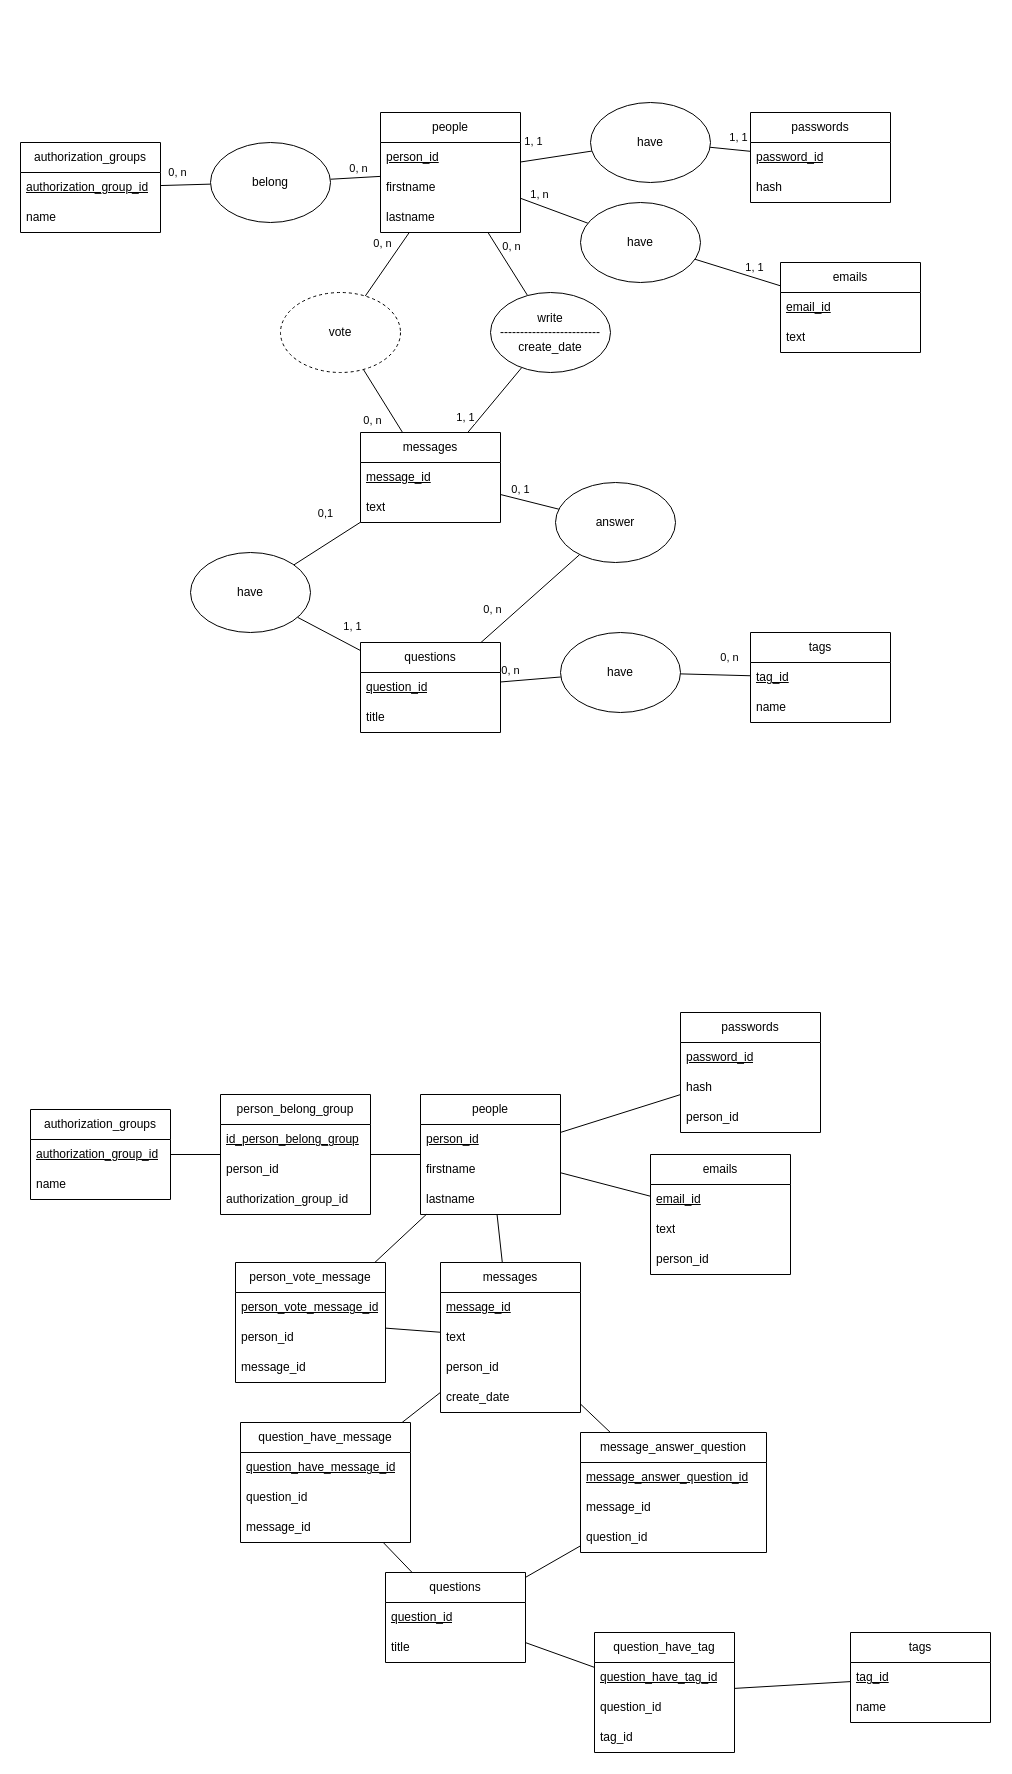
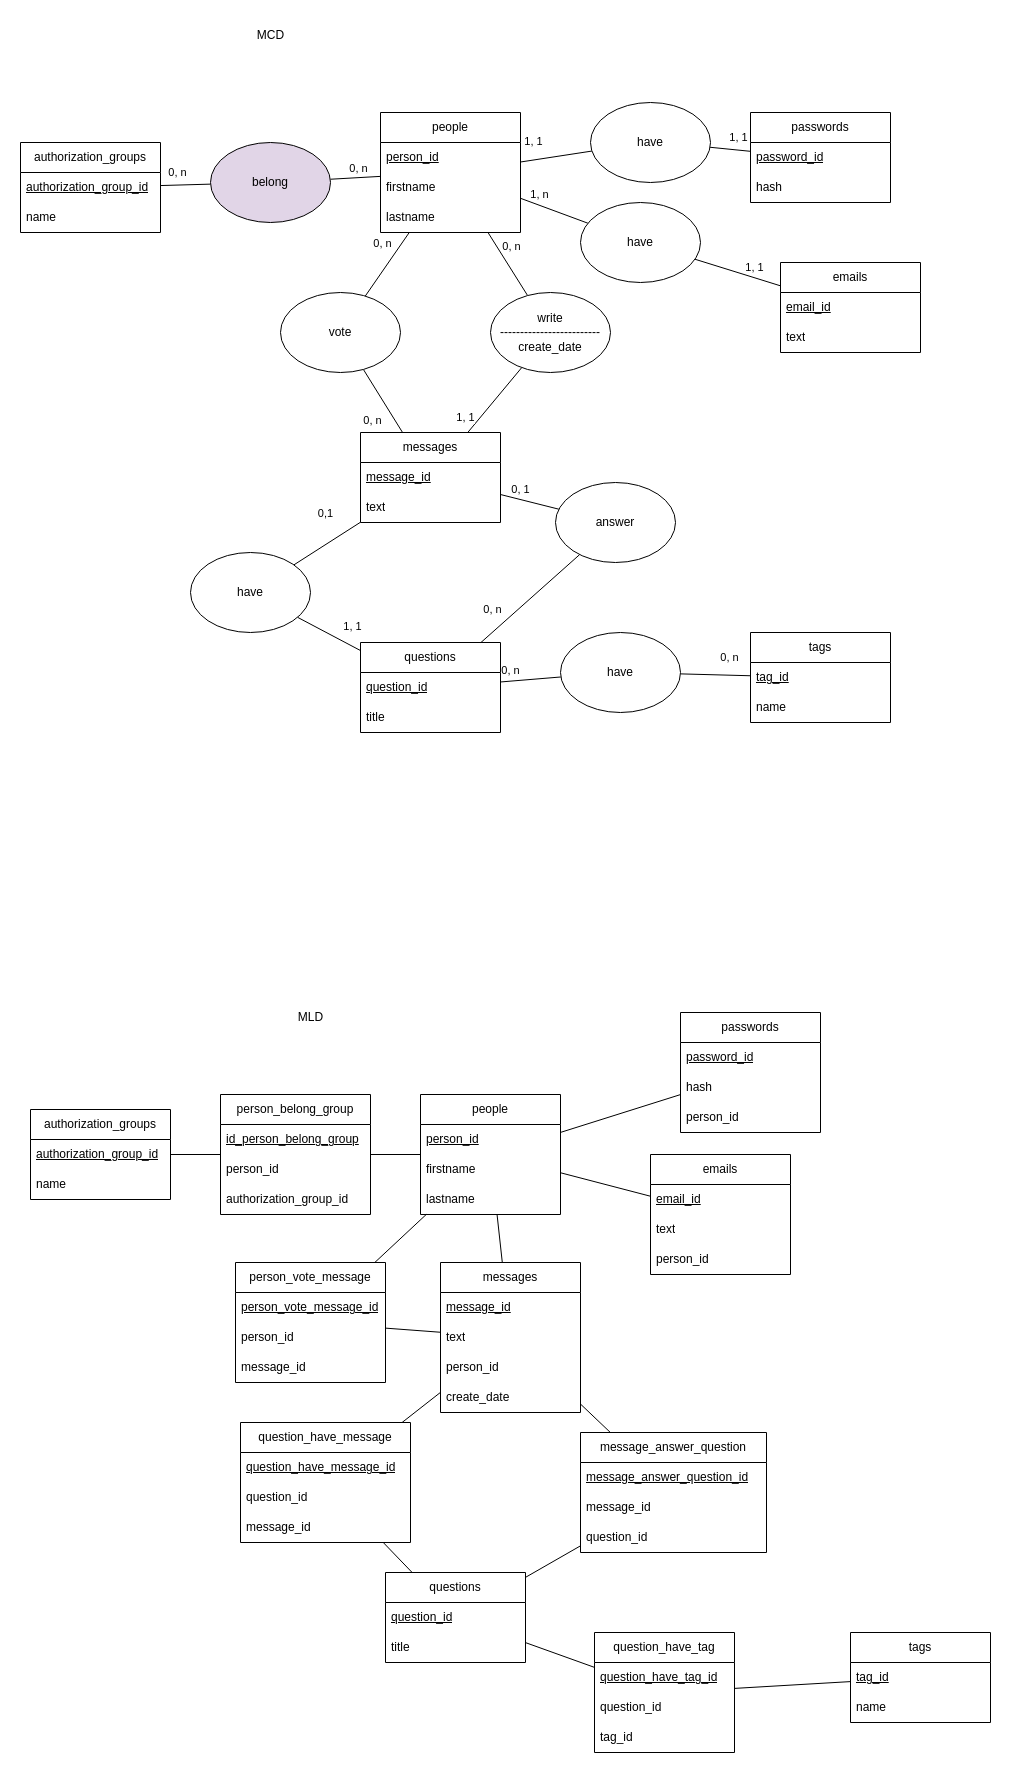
node "MCD": added
node "belong": fillcolor #ffffff -> #e1d5e7
node "vote": style dashed -> solid
node "MLD": added
